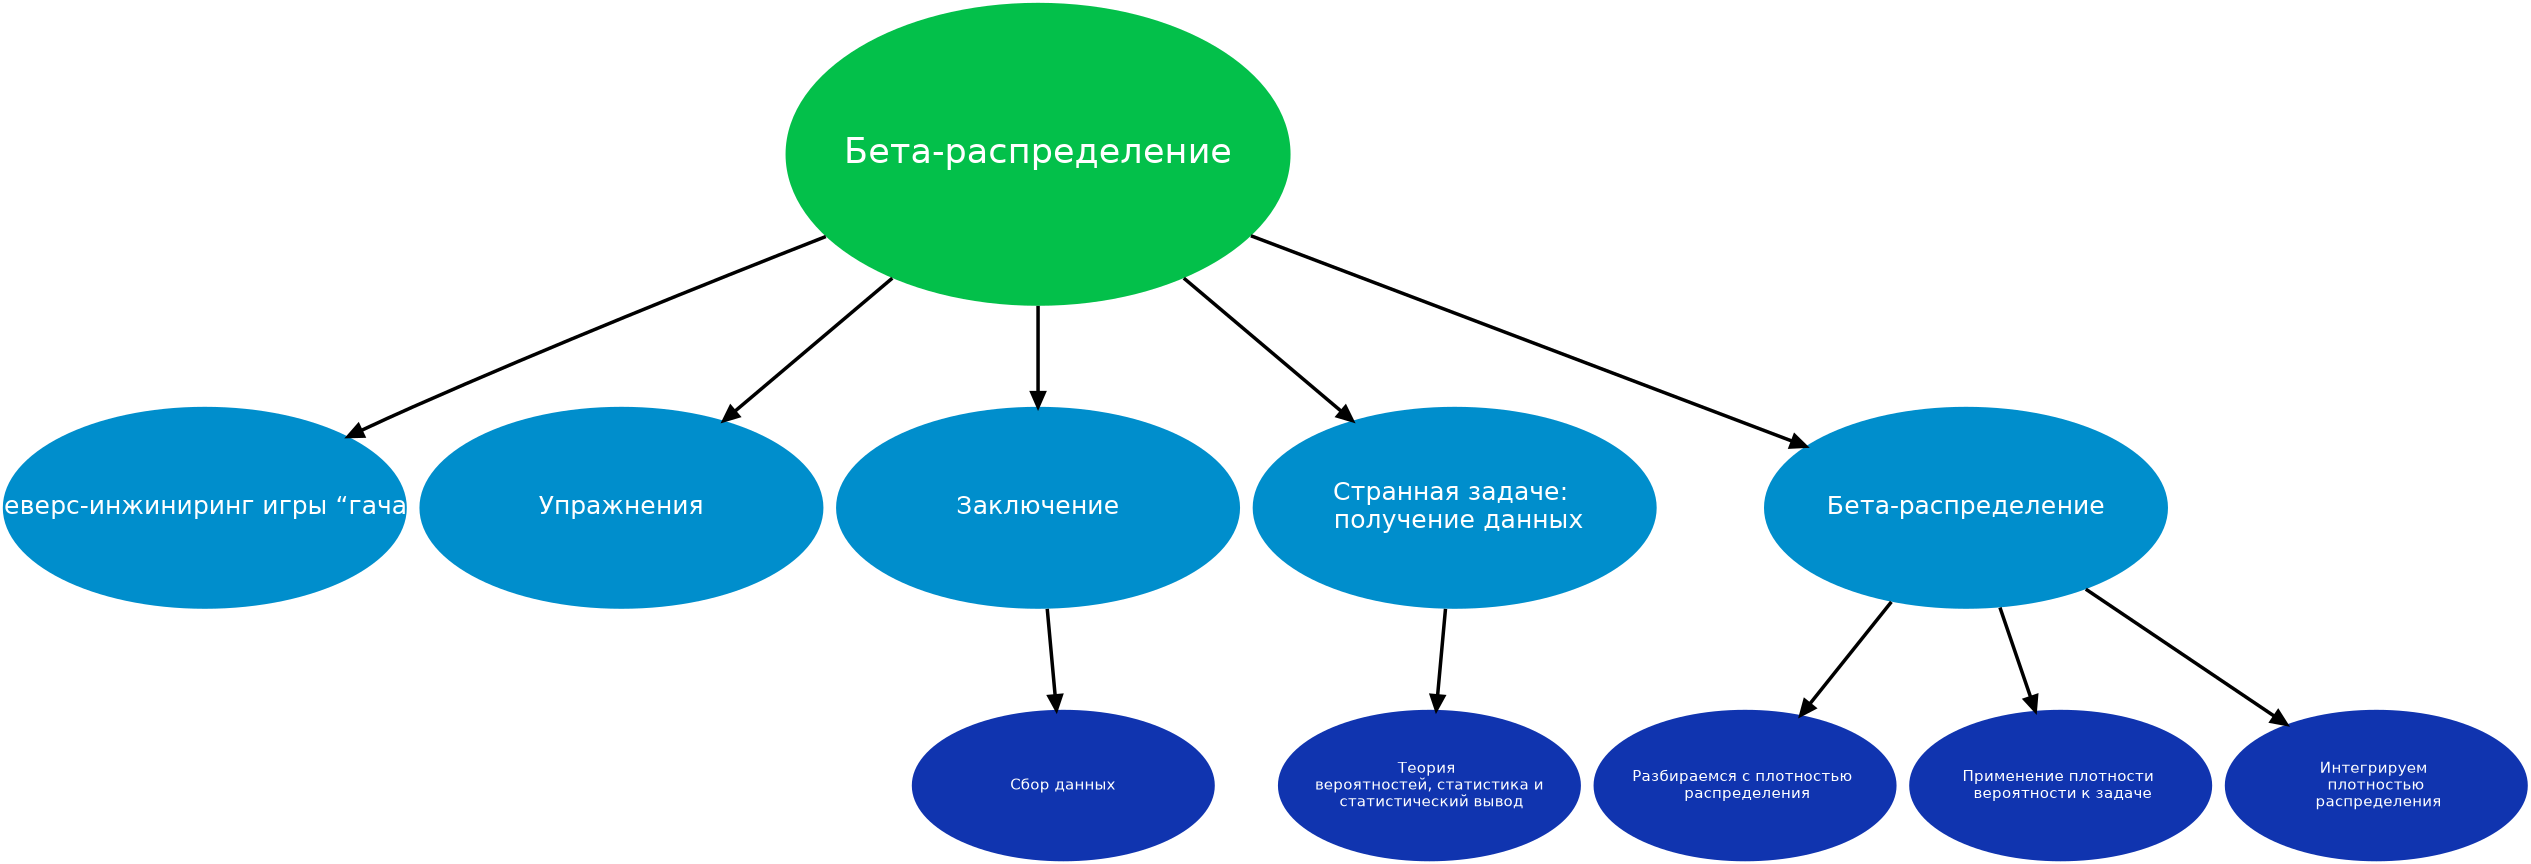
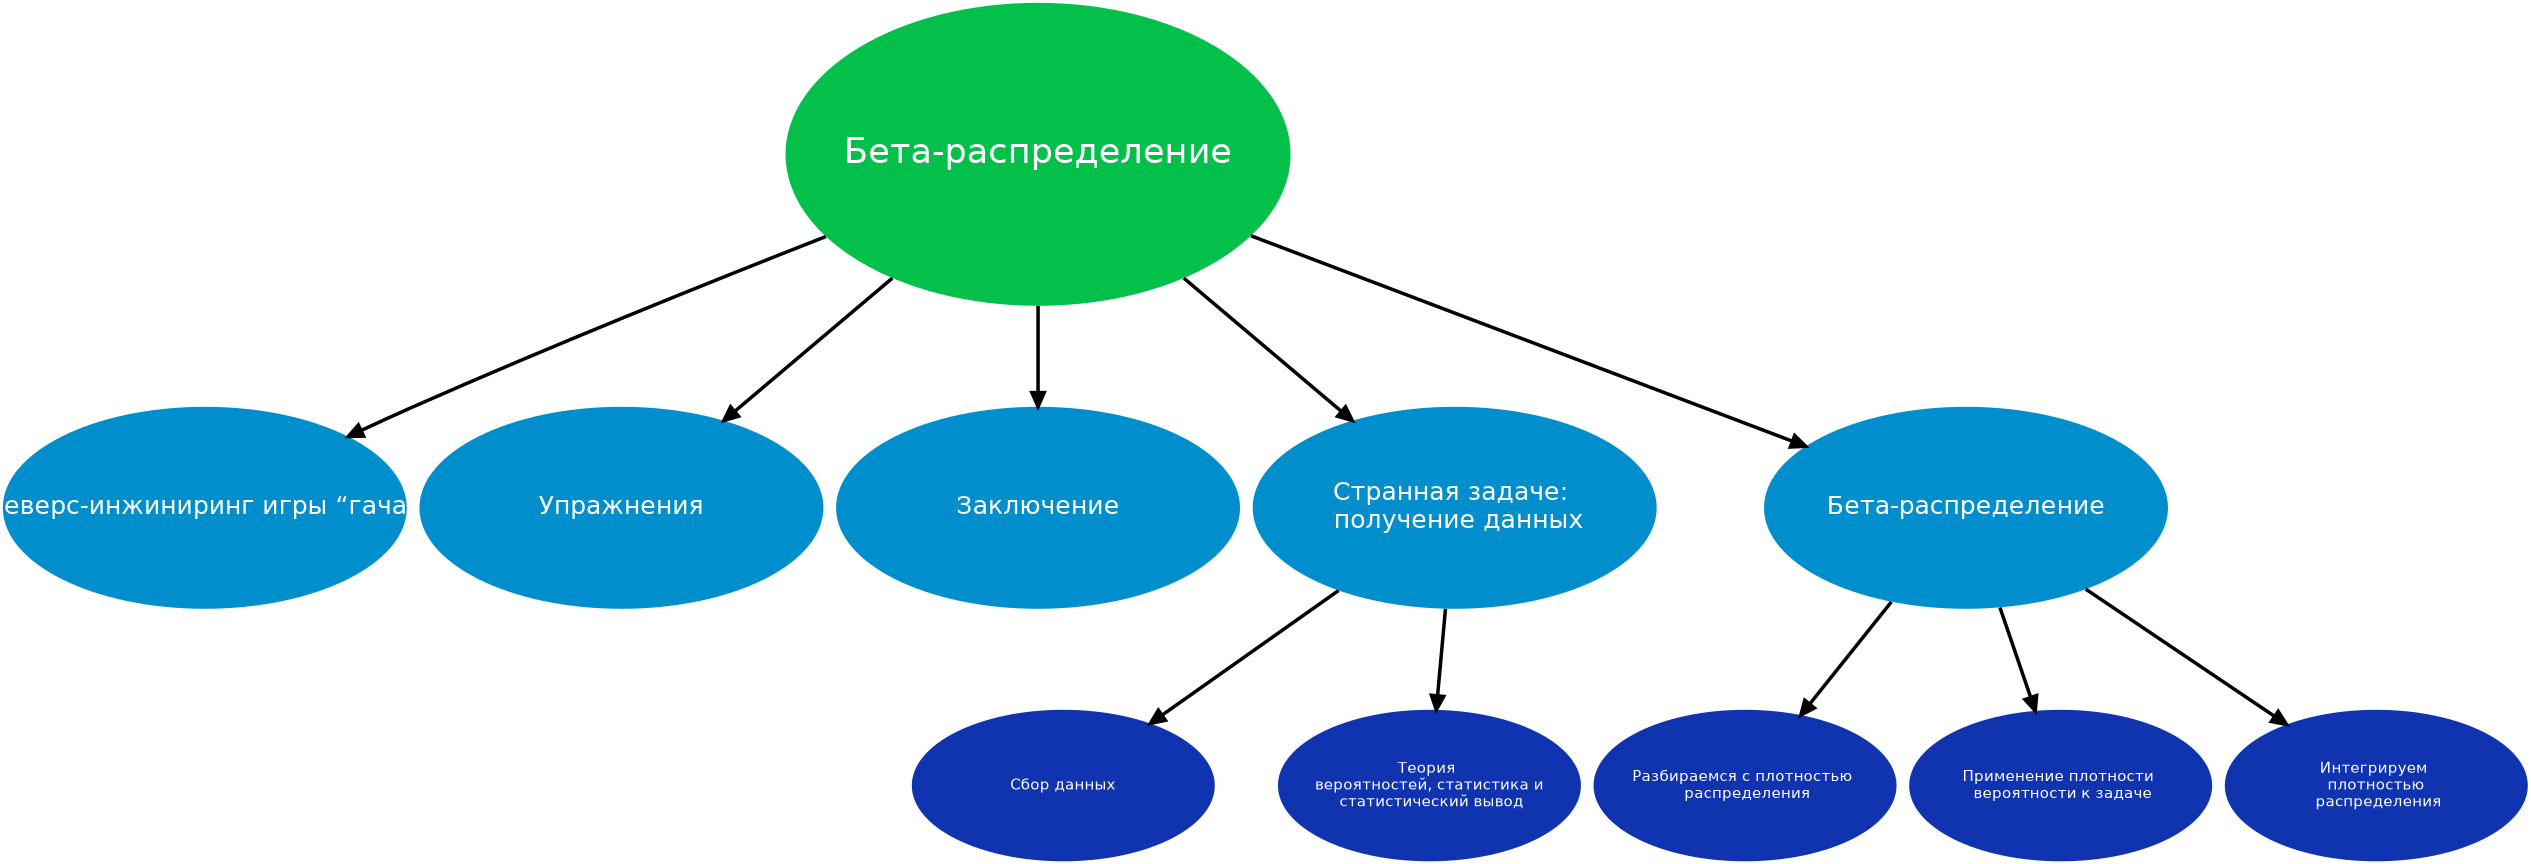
edge "Заключение" -> "Сбор данных": now "Странная задаче: получение данных" -> "Сбор данных"
